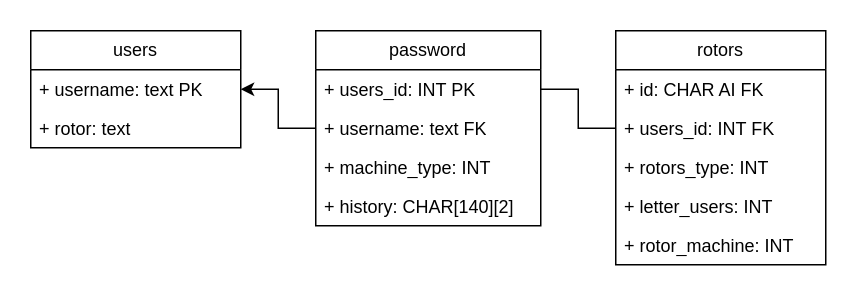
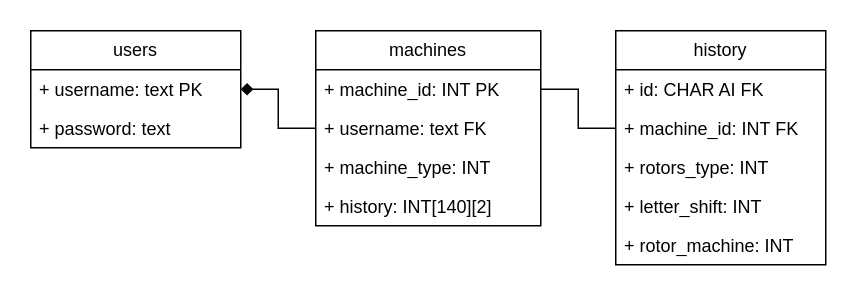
node "password": label "password" -> "machines"
node "rotors": label "rotors" -> "history"
edge "+ username: text FK" -> "+ username: text PK": arrowhead classic -> diamond
node "+ users_id: INT PK": label "+ users_id: INT PK" -> "+ machine_id: INT PK"
node "+ rotor: text": label "+ rotor: text" -> "+ password: text"
node "+ users_id: INT FK": label "+ users_id: INT FK" -> "+ machine_id: INT FK"
node "+ letter_users: INT": label "+ letter_users: INT" -> "+ letter_shift: INT"
node "+ history: CHAR[140][2]": label "+ history: CHAR[140][2]" -> "+ history: INT[140][2]"
